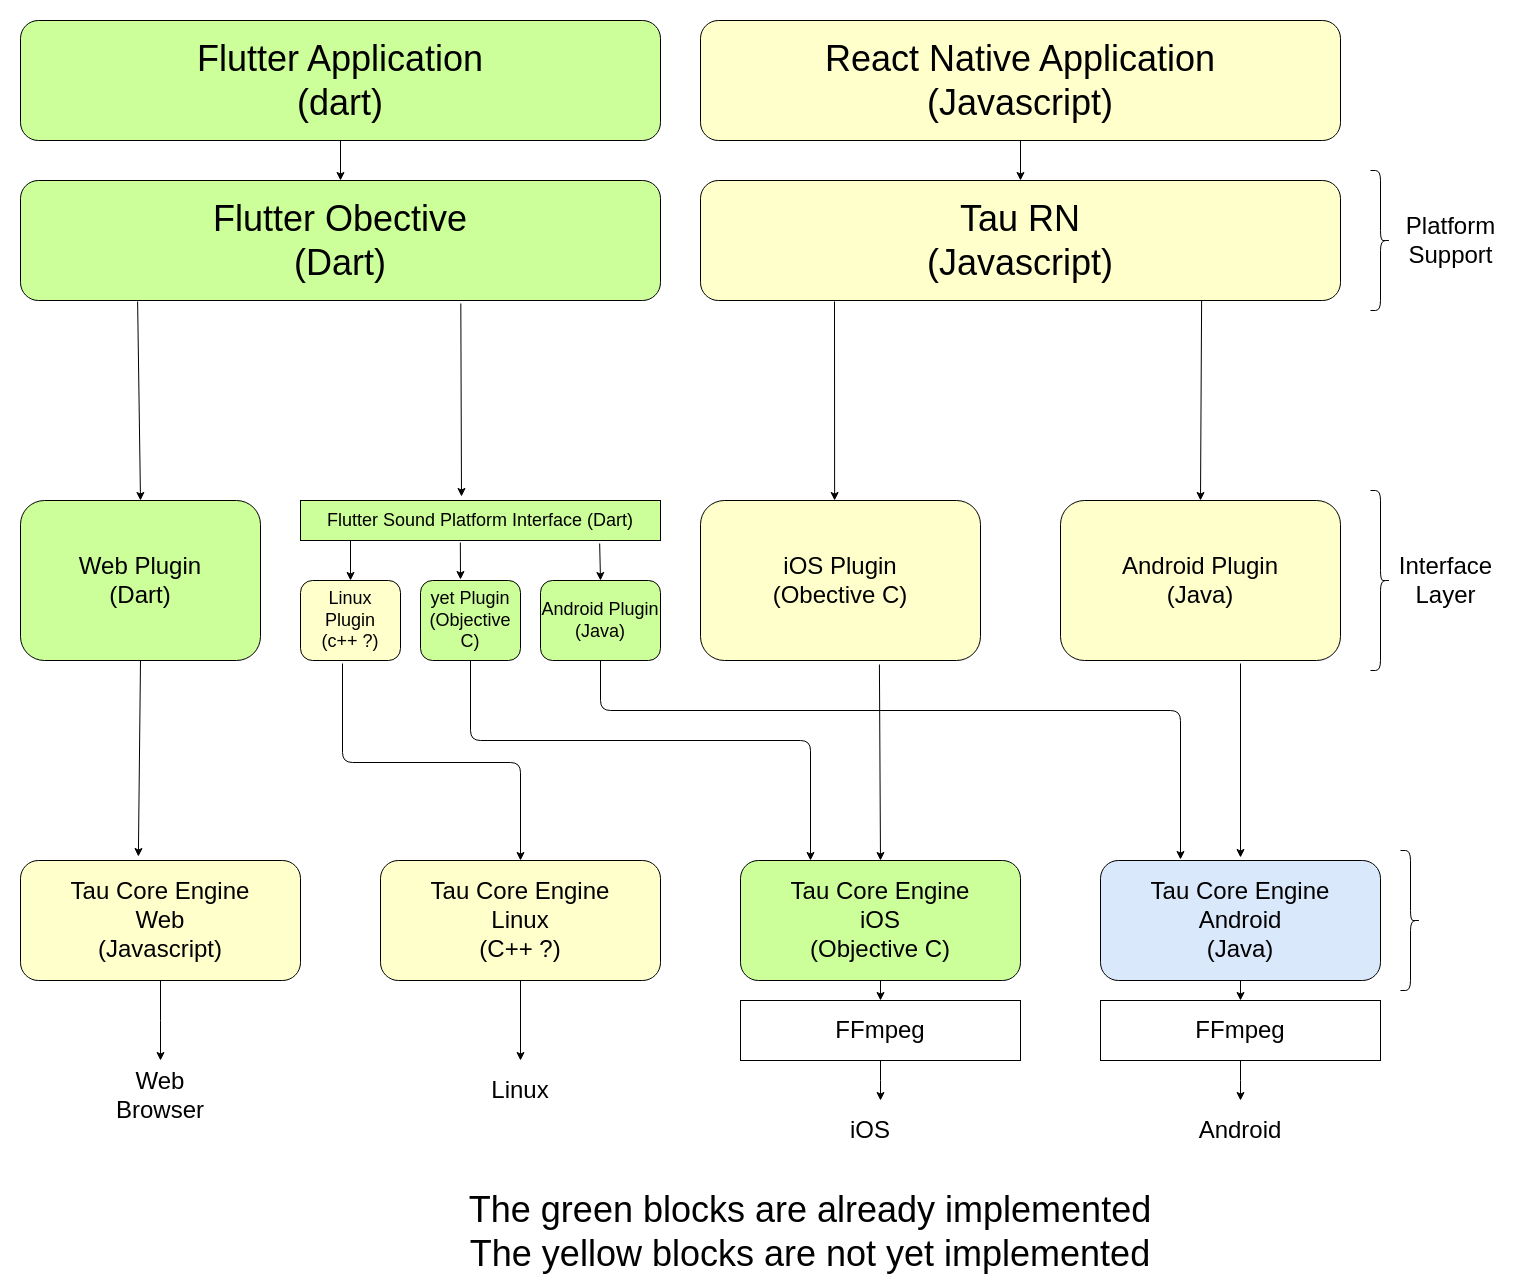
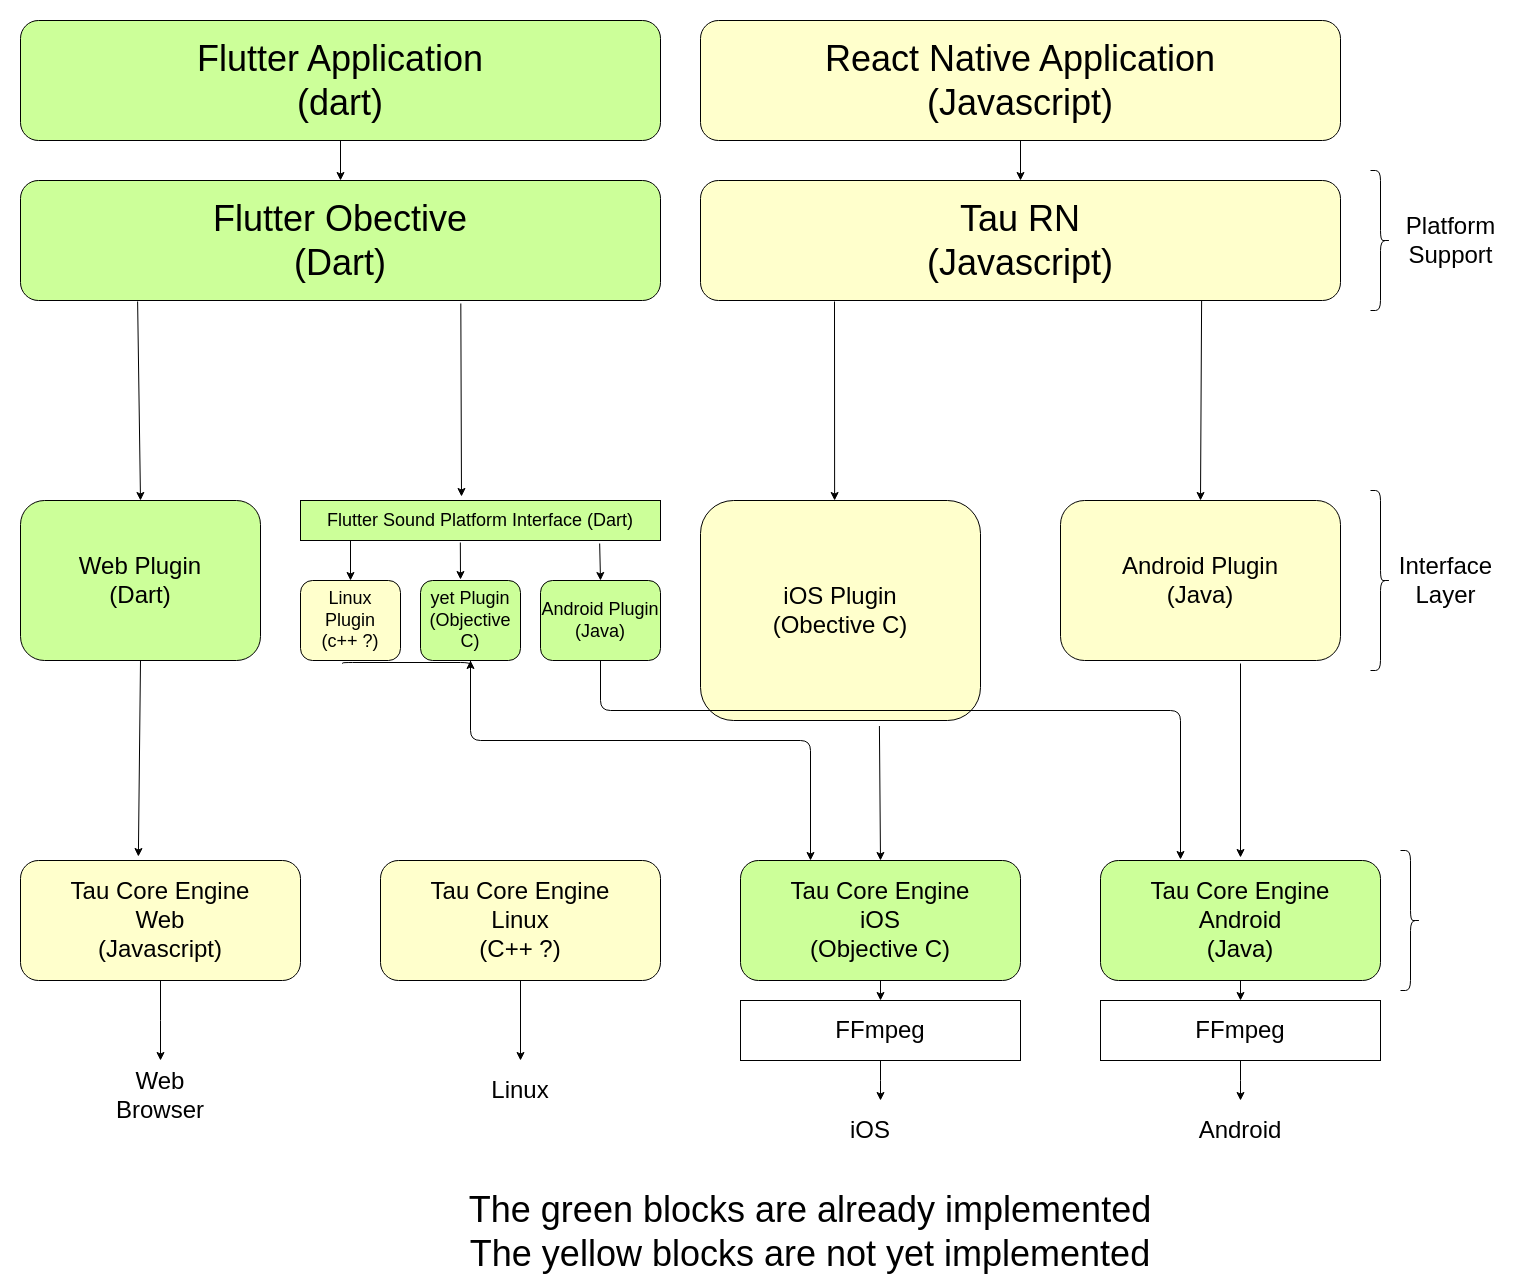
node "iOS Plugin (Obective C)": size 280x160 -> 280x220
edge "Linux Plugin (c++ ?)" -> "Tau Core Engine Linux (C++ ?)": now "Linux Plugin (c++ ?)" -> "yet Plugin (Objective C)"
node "Tau Core Engine Android (Java)": fillcolor #dae8fc -> #ccff99
